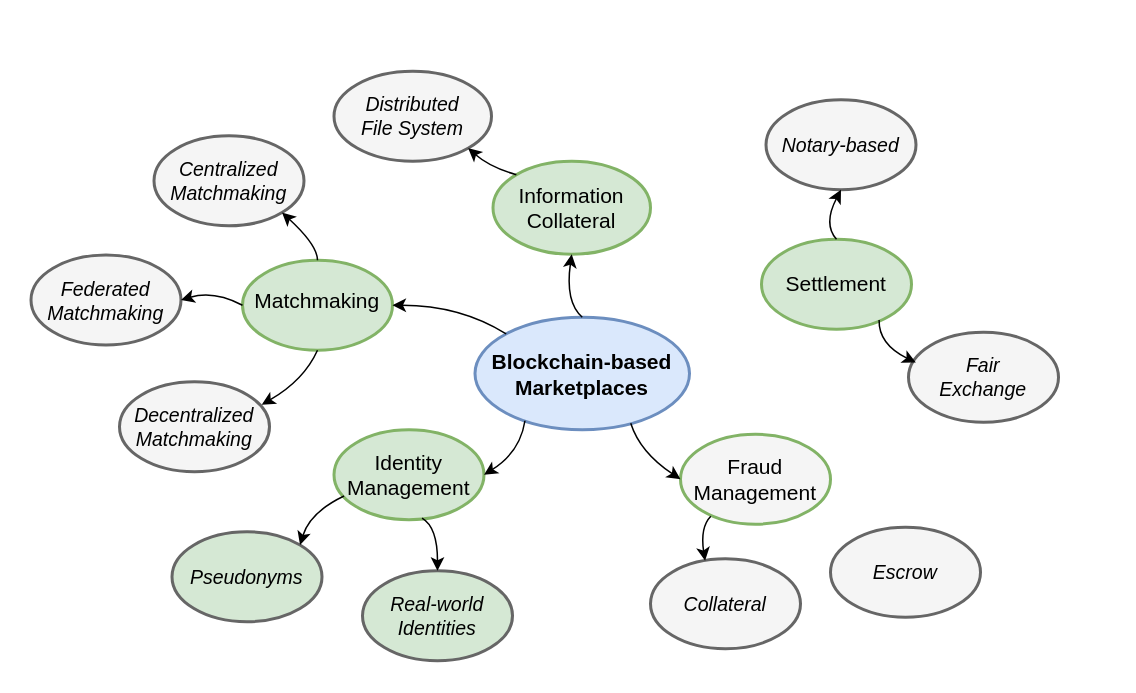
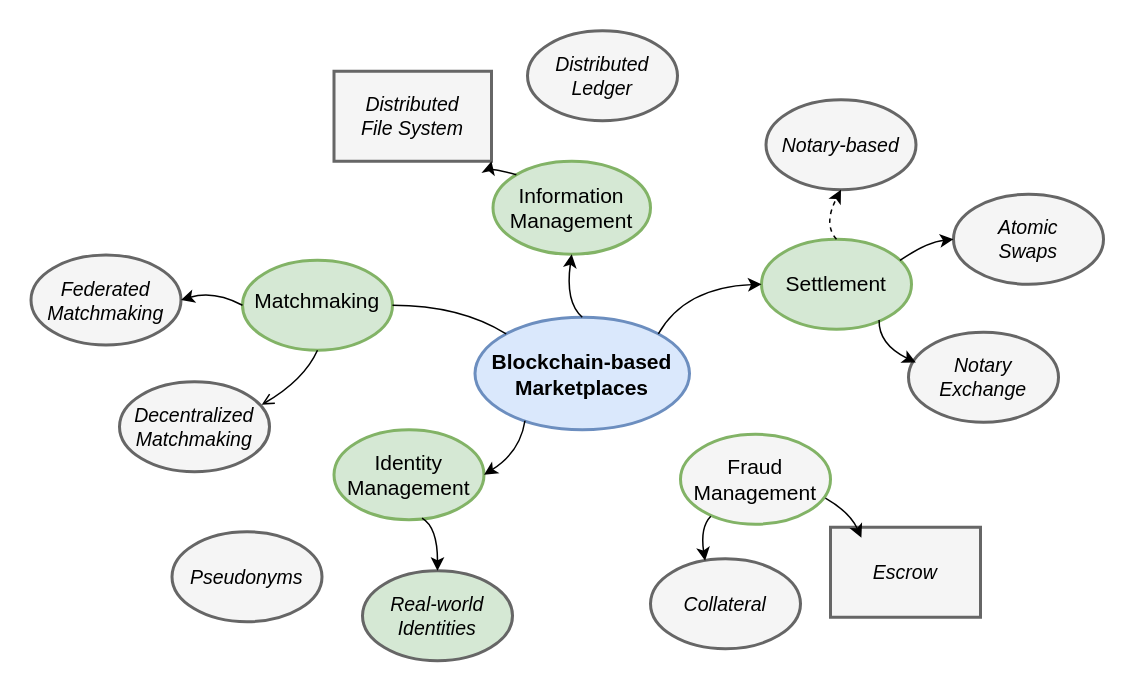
node "Distributed Ledger": added
node "Distributed File System": shape ellipse -> rectangle
node "CentralizedMatchmaking": removed
node "Information Collateral": label "Information Collateral" -> "Information Management"
edge "Settlement" -> "Notary-based": style solid -> dashed
edge "Matchmaking" -> "CentralizedMatchmaking": removed
node "AtomicSwaps": added
edge "Settlement" -> "AtomicSwaps": added
edge "Blockchain-basedMarketplaces" -> "Settlement": added
edge "Blockchain-basedMarketplaces" -> "Matchmaking": arrowhead classic -> none
node "FairExchange": label "FairExchange" -> "NotaryExchange"
edge "Matchmaking" -> "DecentralizedMatchmaking": arrowhead classic -> open
edge "Blockchain-basedMarketplaces" -> "Fraud Management": removed
edge "Fraud Management" -> "Escrow": added
edge "Identity Management" -> "Pseudonyms": removed
node "Escrow": shape ellipse -> rectangle
node "Pseudonyms": fillcolor #d5e8d4 -> #f5f5f5
